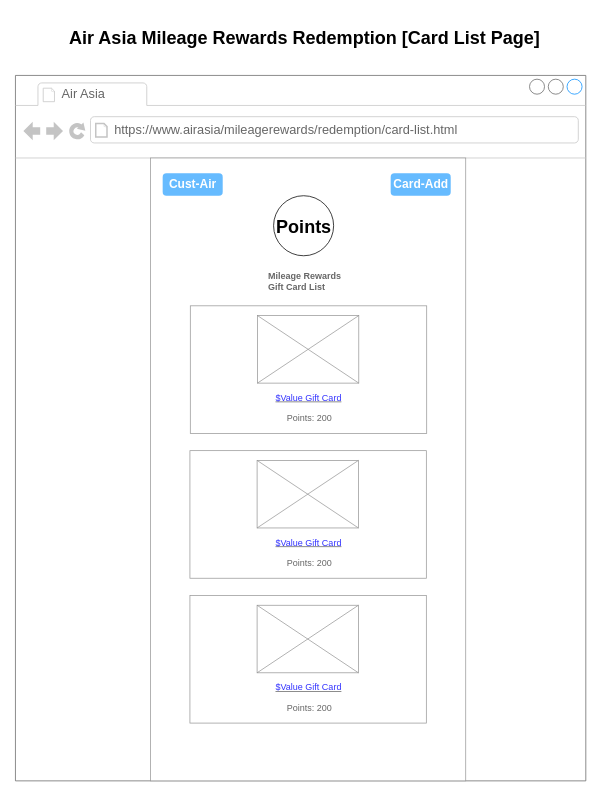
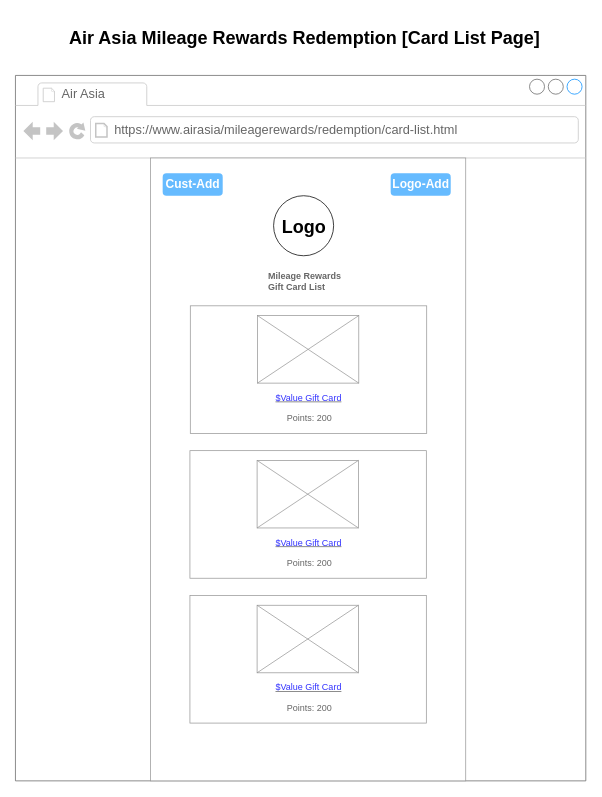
node "Cust-Air": label "Cust-Air" -> "Cust-Add"
node "Card-Add": label "Card-Add" -> "Logo-Add"
node "Points": label "Points" -> "Logo"
